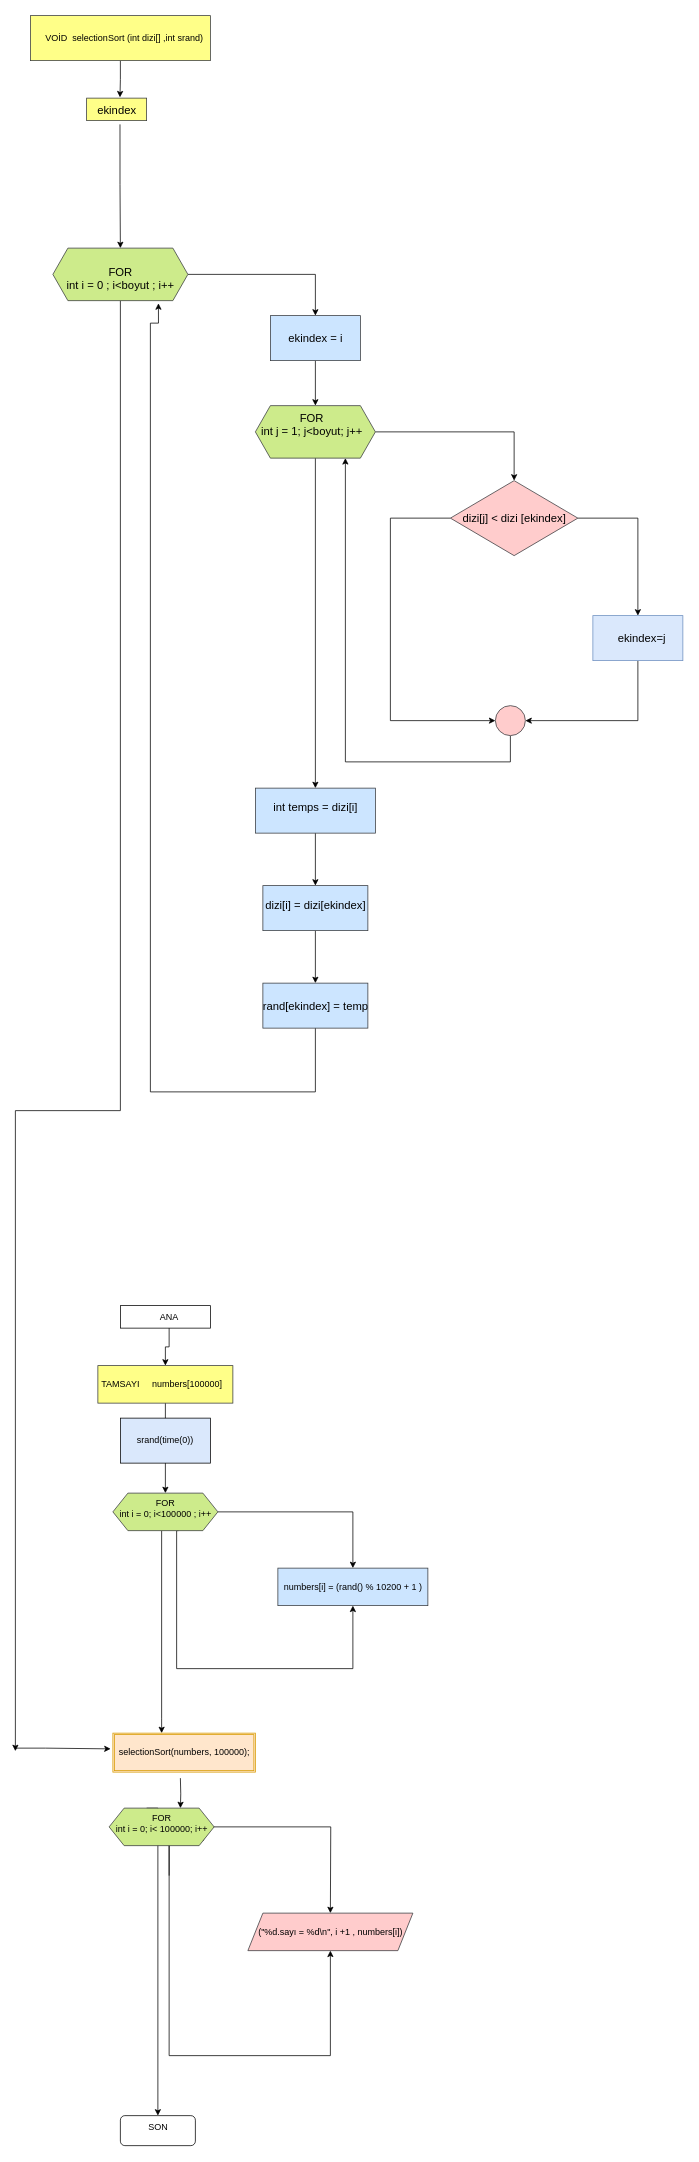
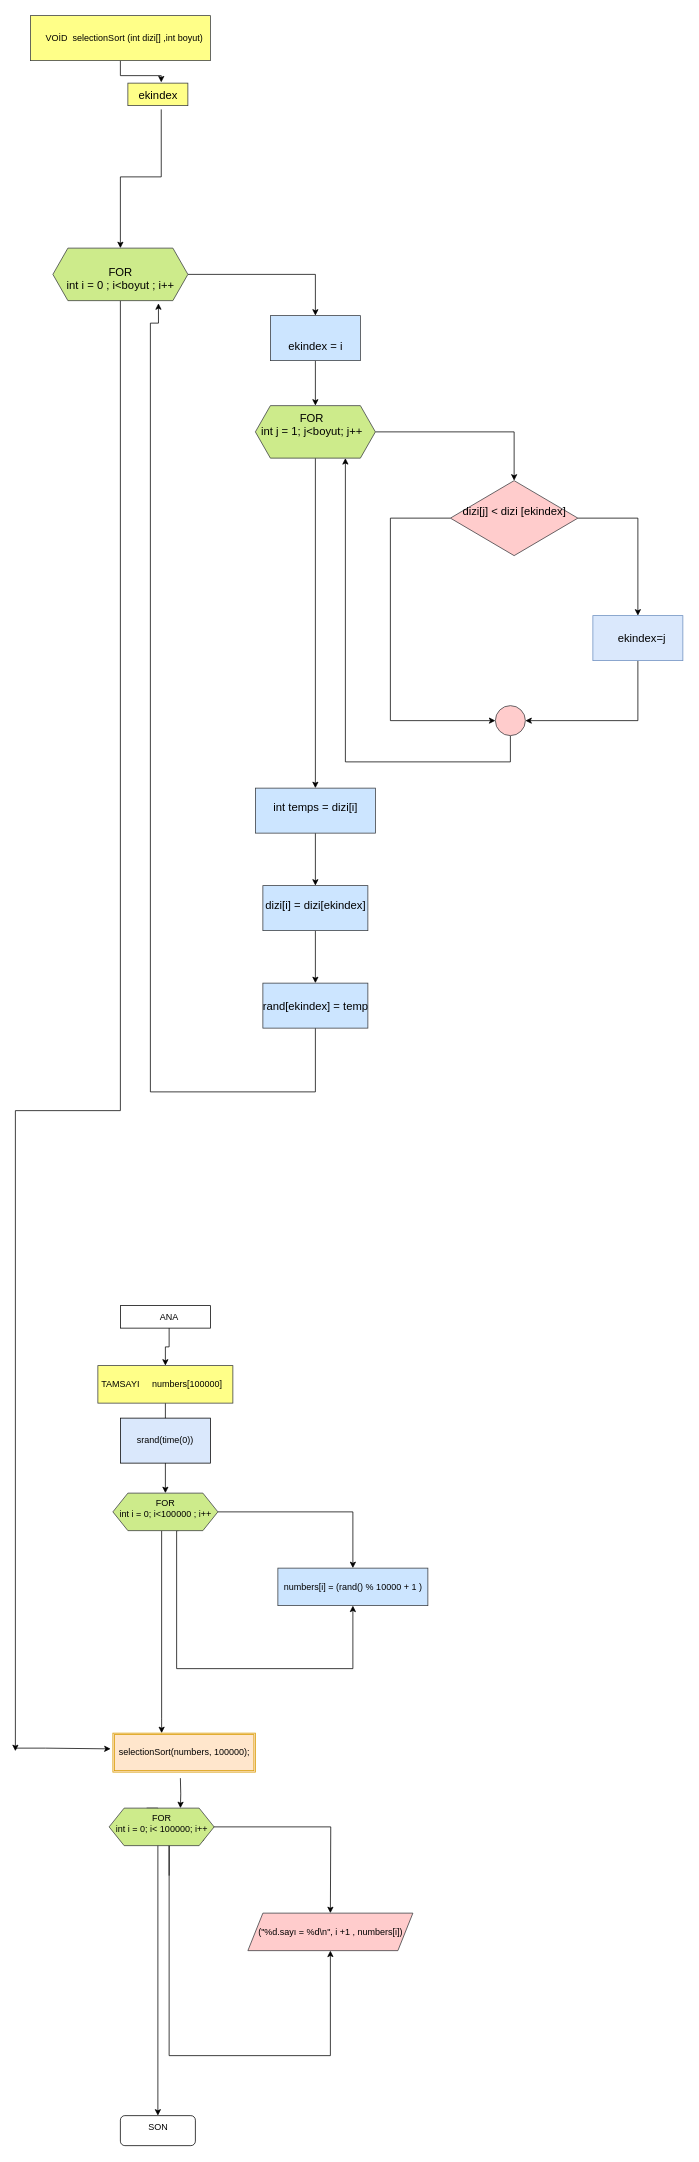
node "VOİD selectionSort (int dizi[] ,int srand)": label "VOİD selectionSort (int dizi[] ,int srand)" -> "VOİD selectionSort (int dizi[] ,int boyut)"
node "ekindex": moved (117, 109) -> (158, 94)
node "ekindex = i": moved (315, 338) -> (315, 345)
node "dizi[j] < dizi [ekindex]": moved (514, 518) -> (514, 510)
node "numbers[i] = (rand() % 10200 + 1 )": label "numbers[i] = (rand() % 10200 + 1 )" -> "numbers[i] = (rand() % 10000 + 1 )"
